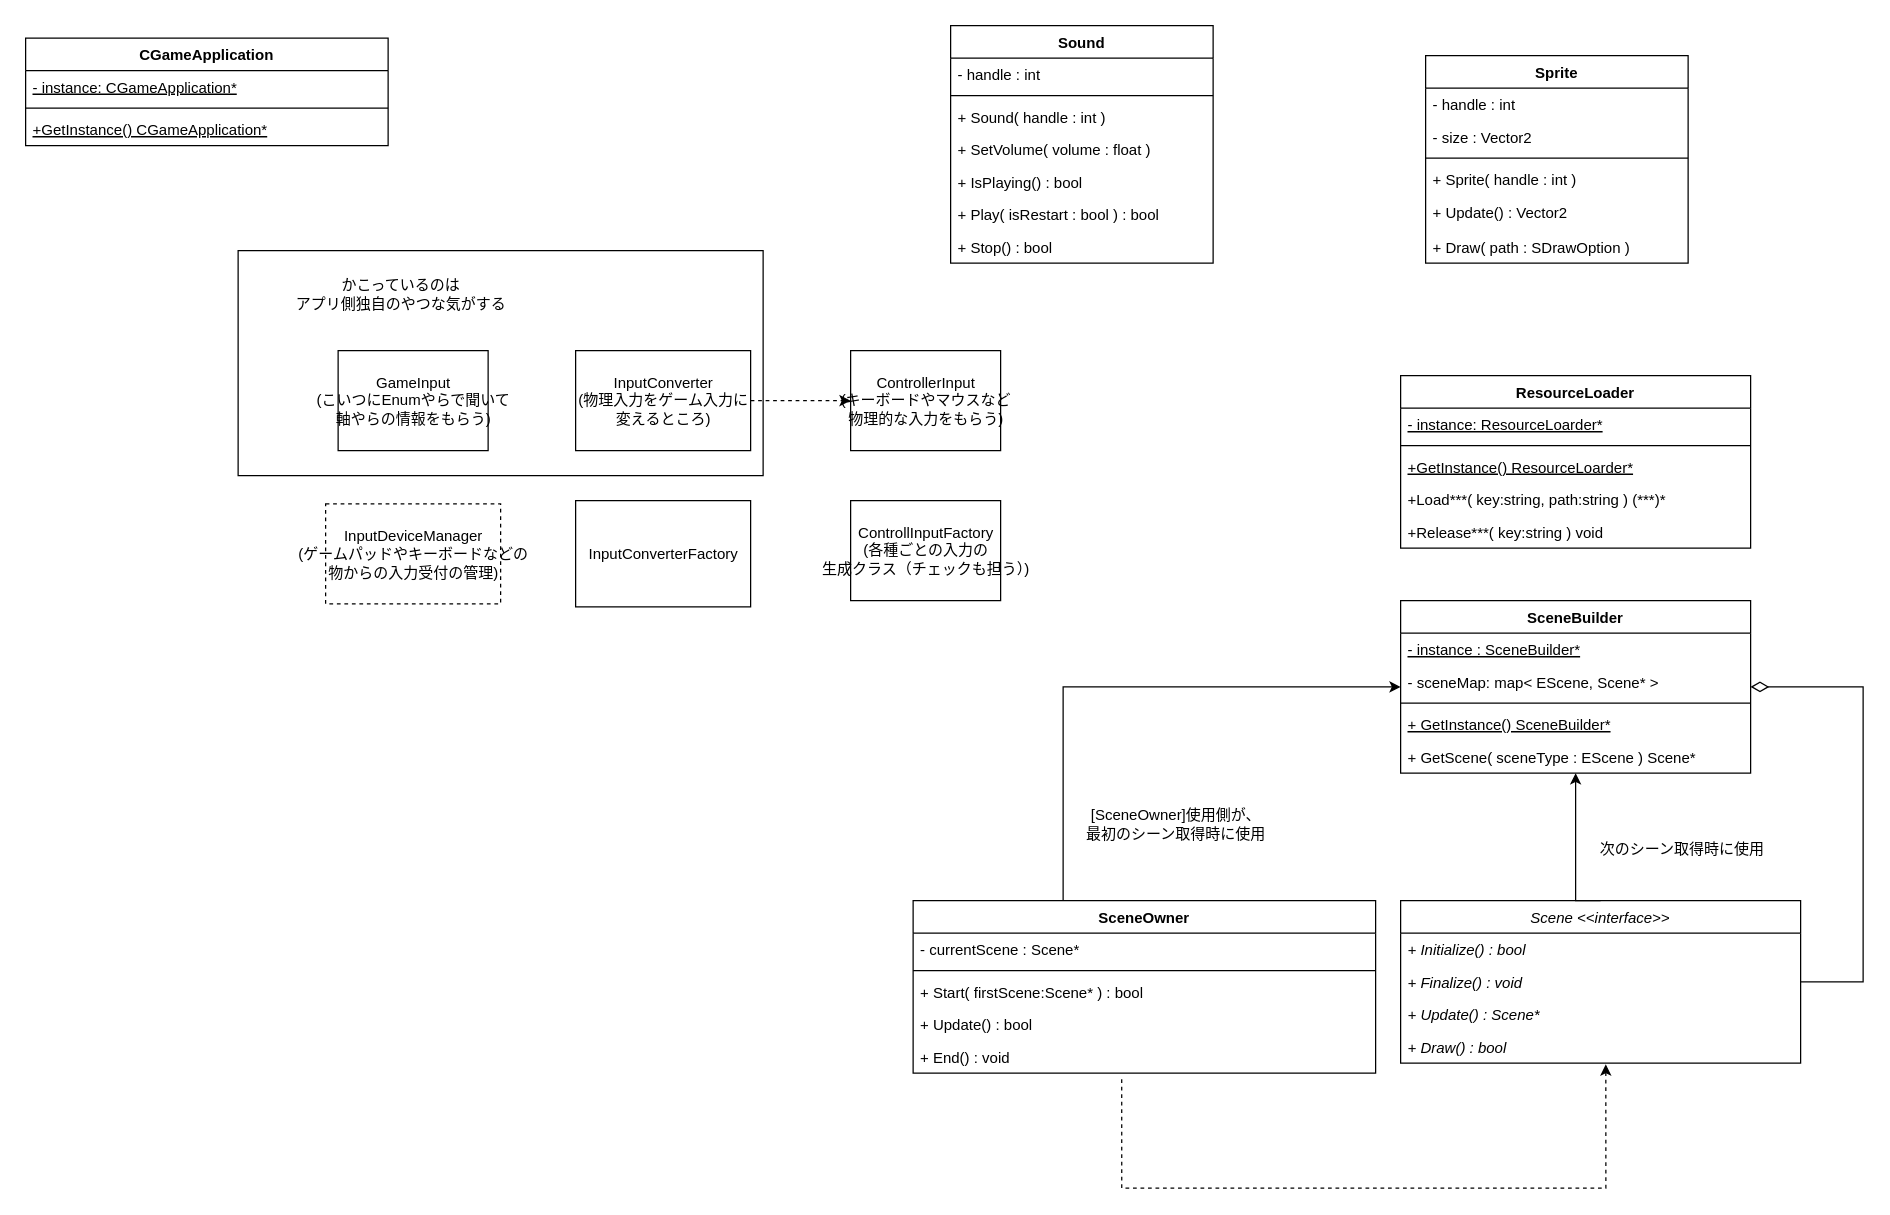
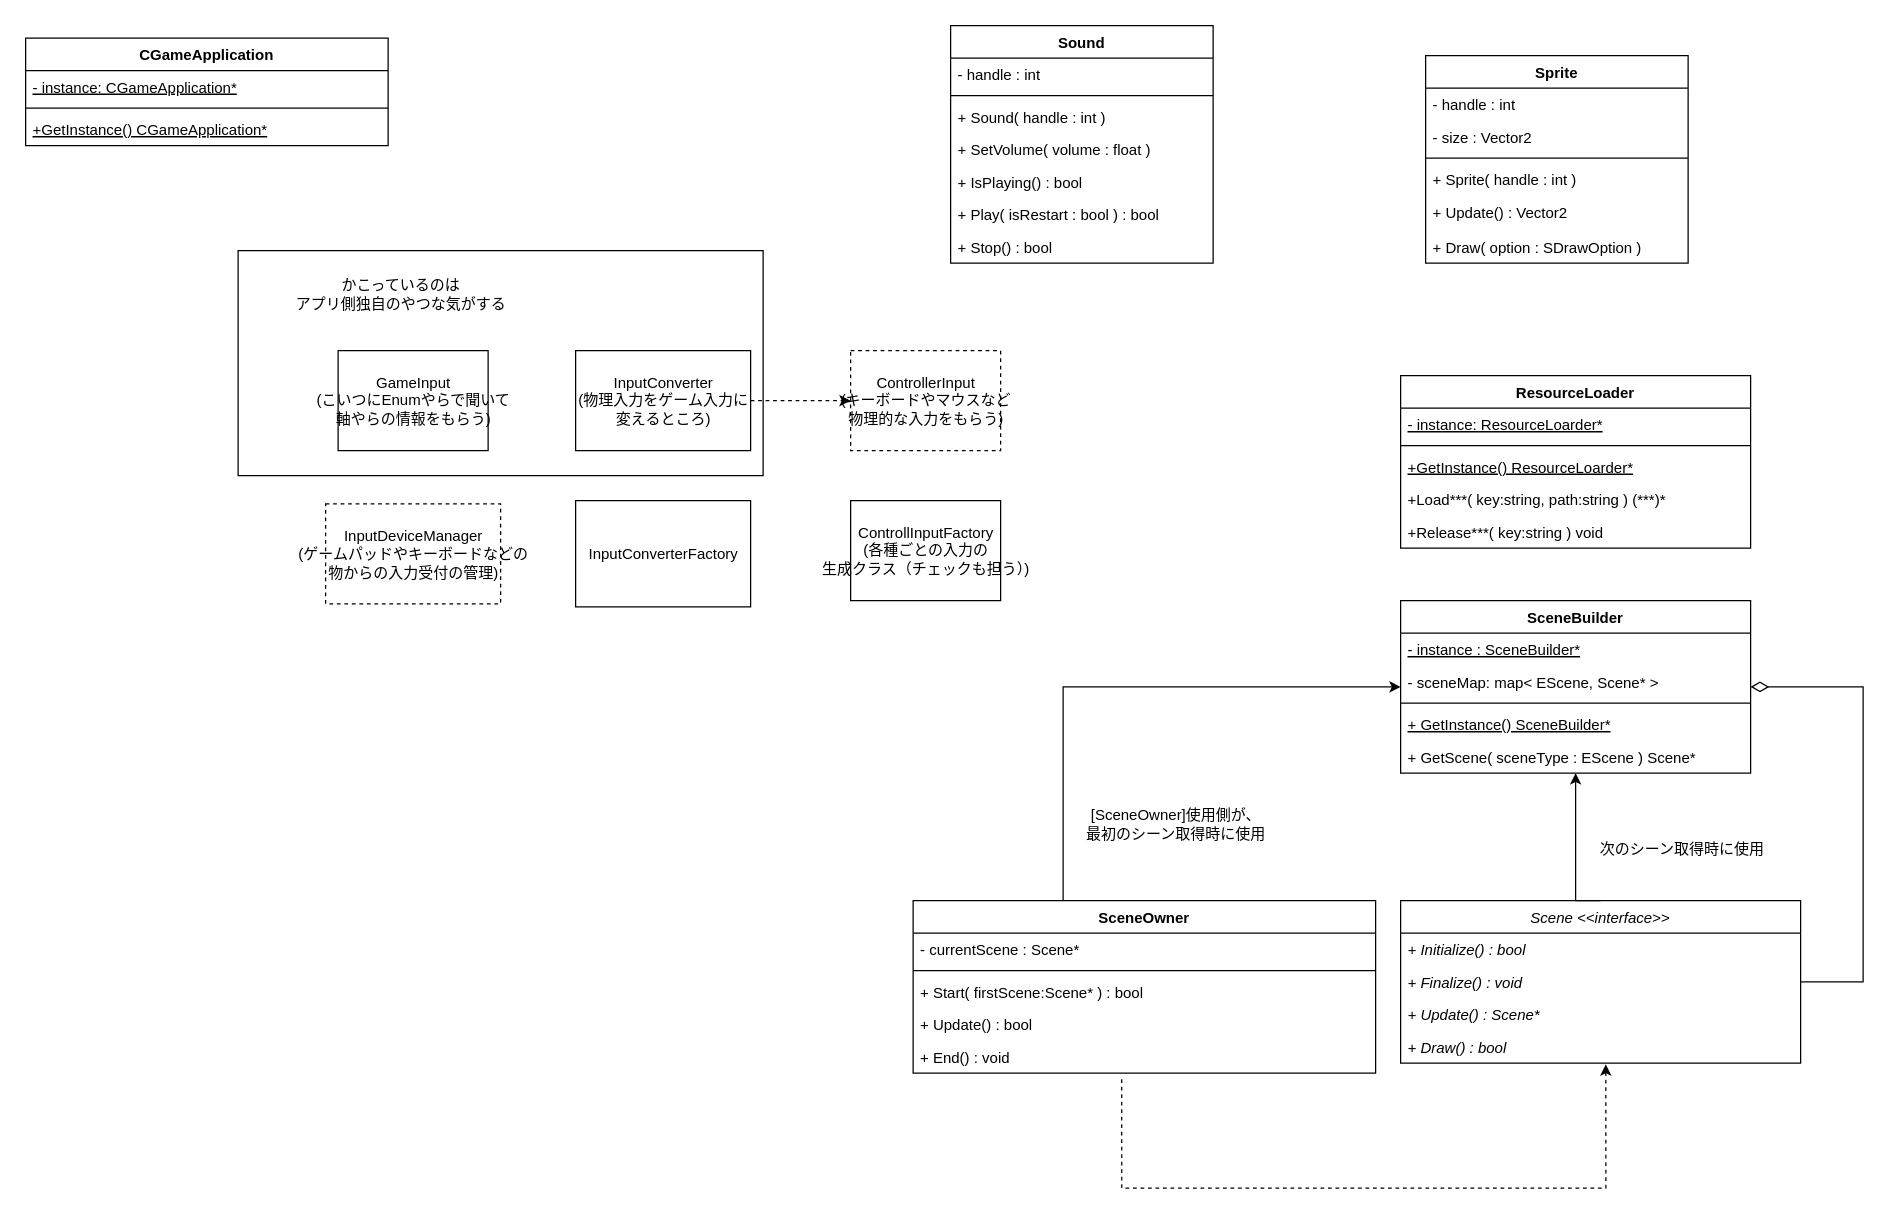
node "+ Draw( path : SDrawOption )": label "+ Draw( path : SDrawOption )" -> "+ Draw( option : SDrawOption )"
node "ControllerInput (キーボードやマウスなど 物理的な入力をもらう)": style solid -> dashed
